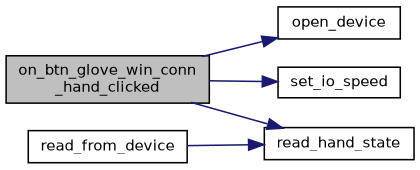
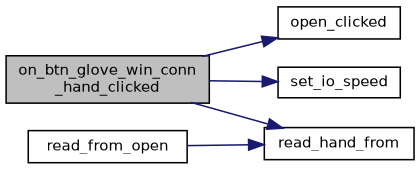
node "open_device": label "open_device" -> "open_clicked"
node "read_hand_state": label "read_hand_state" -> "read_hand_from"
node "read_from_device": label "read_from_device" -> "read_from_open"
